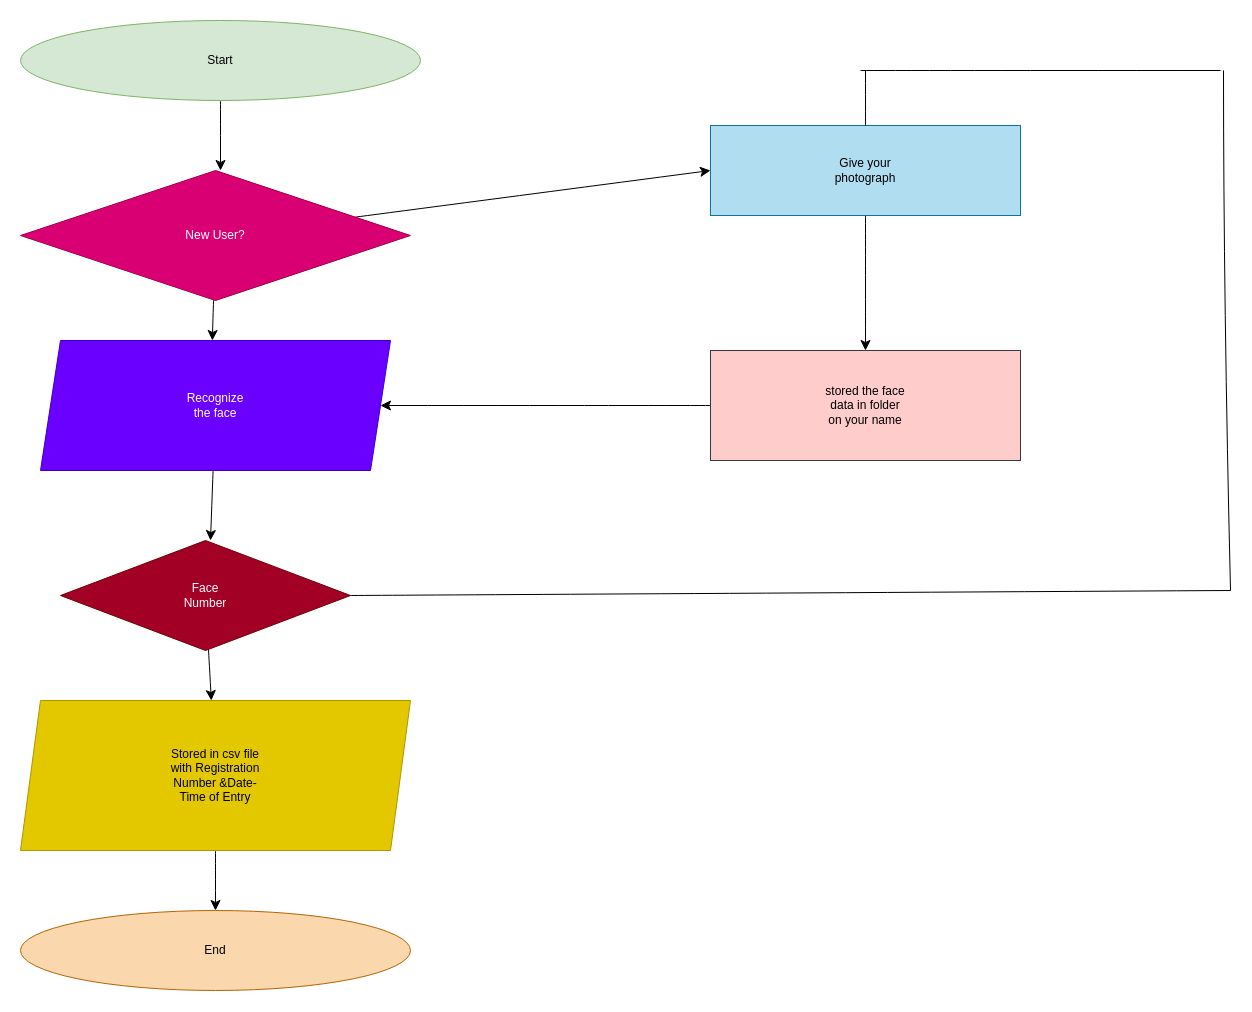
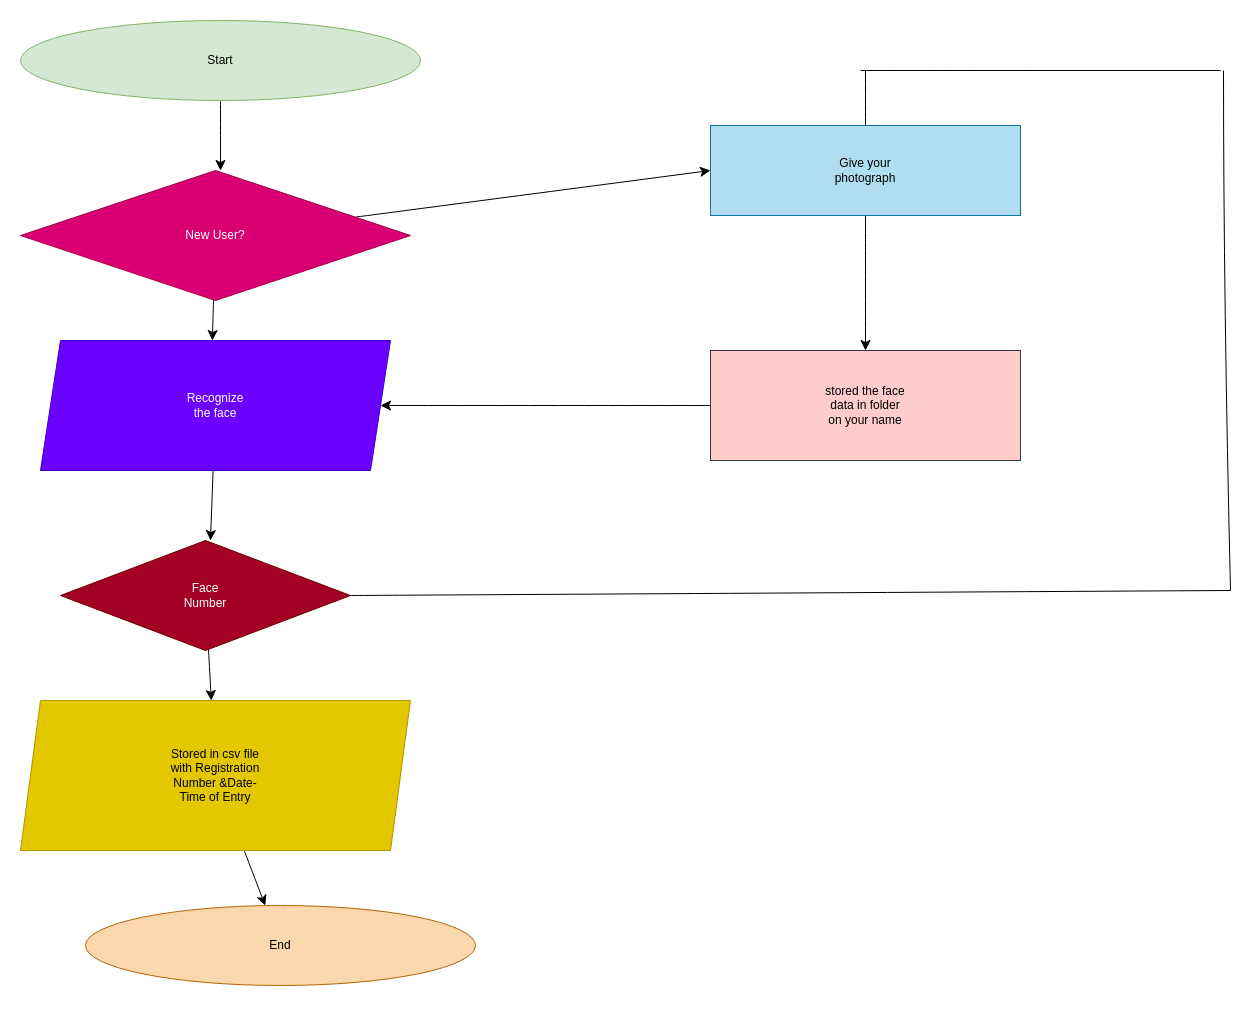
node "End": moved (216, 951) -> (281, 946)
